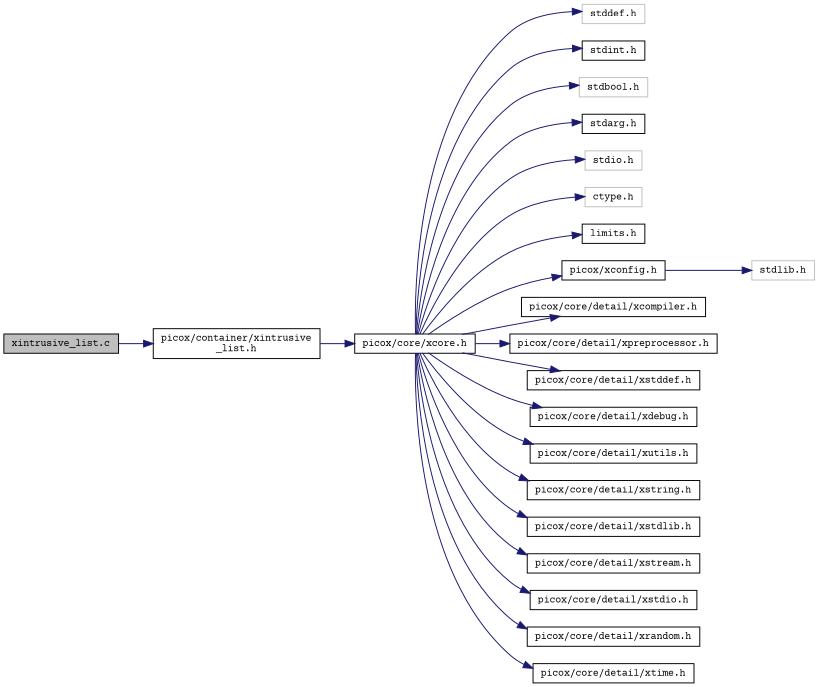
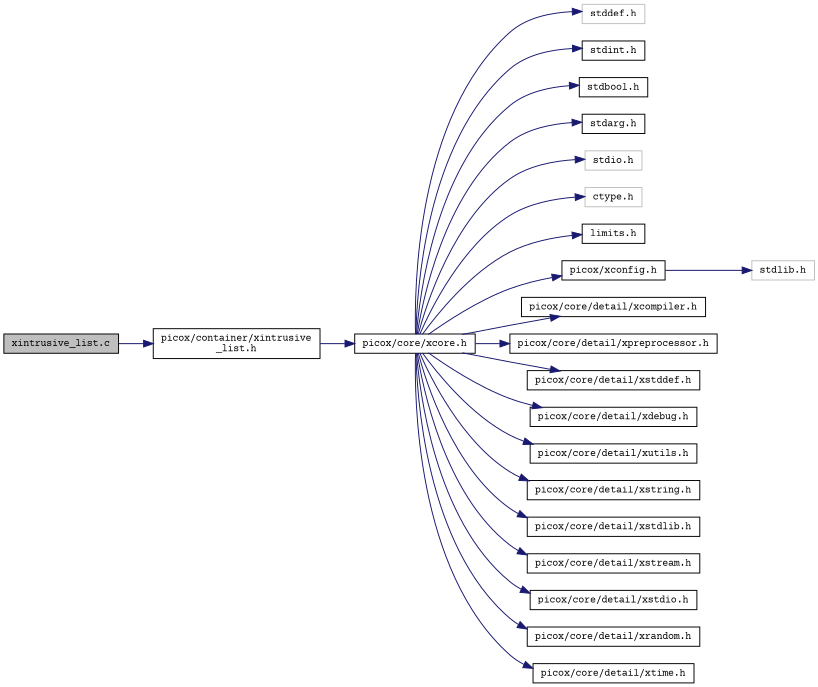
node "stdbool.h": color grey75 -> black
